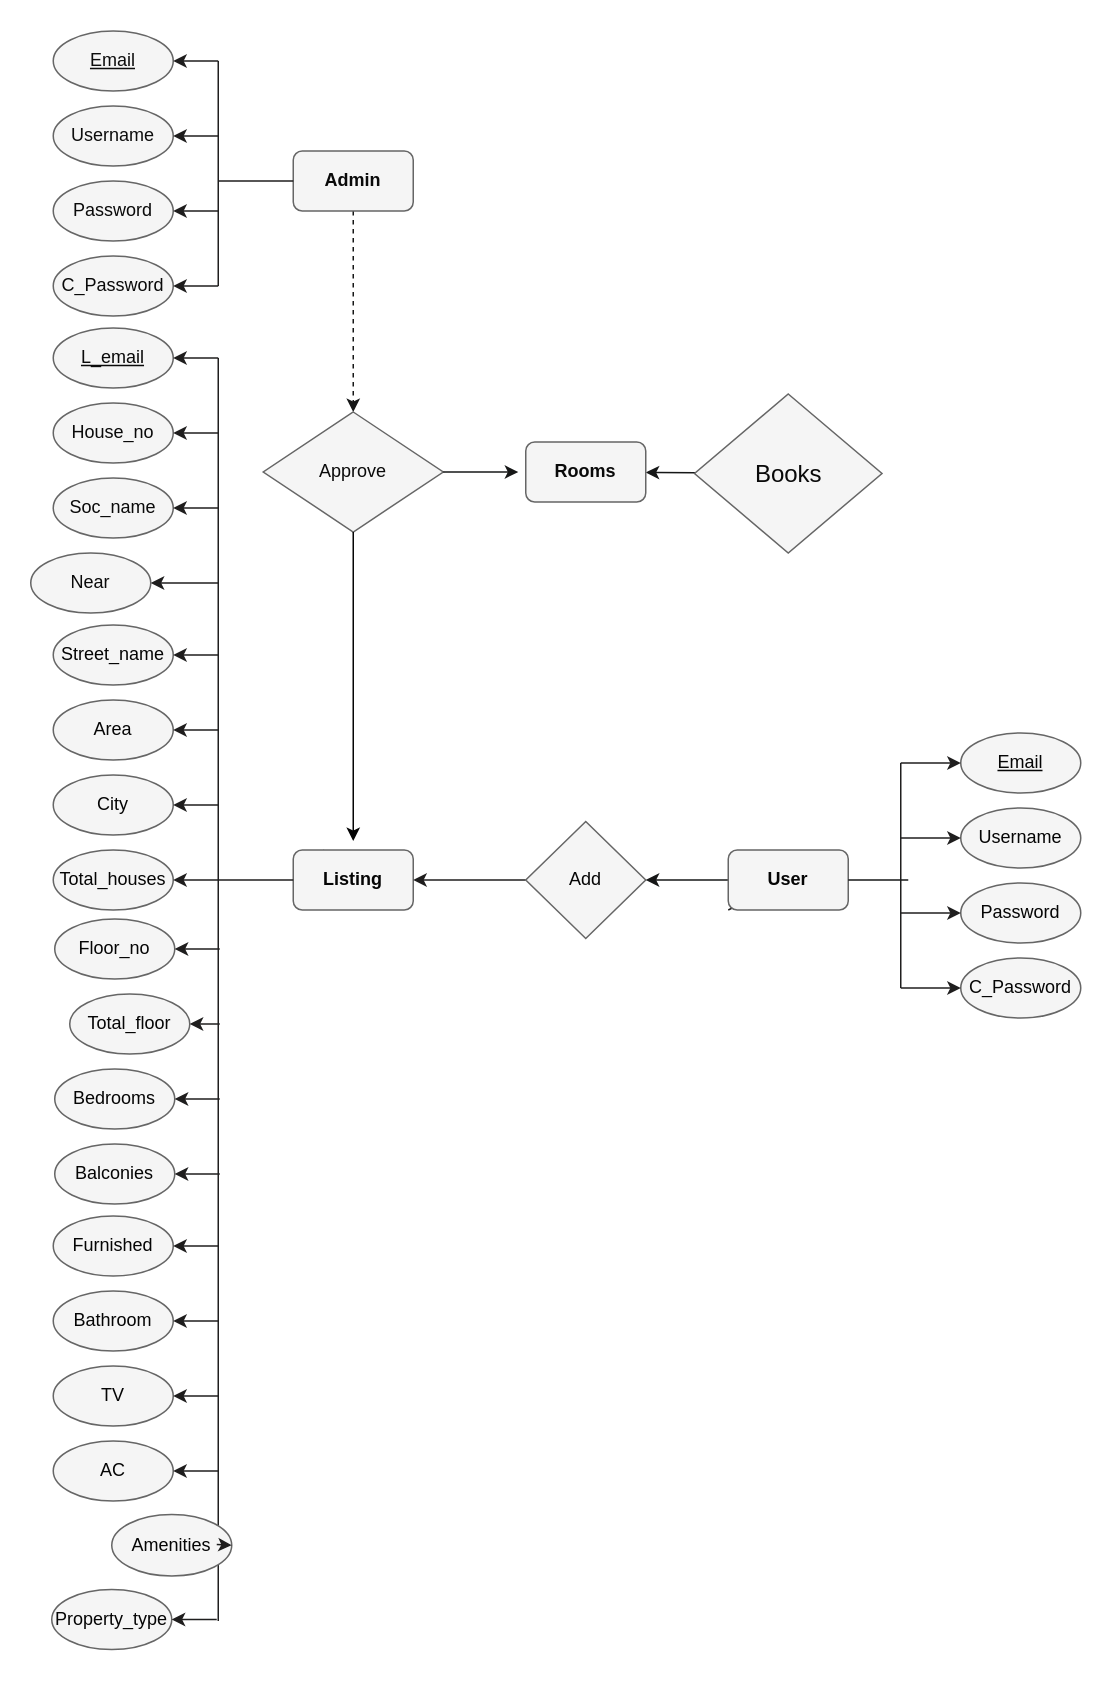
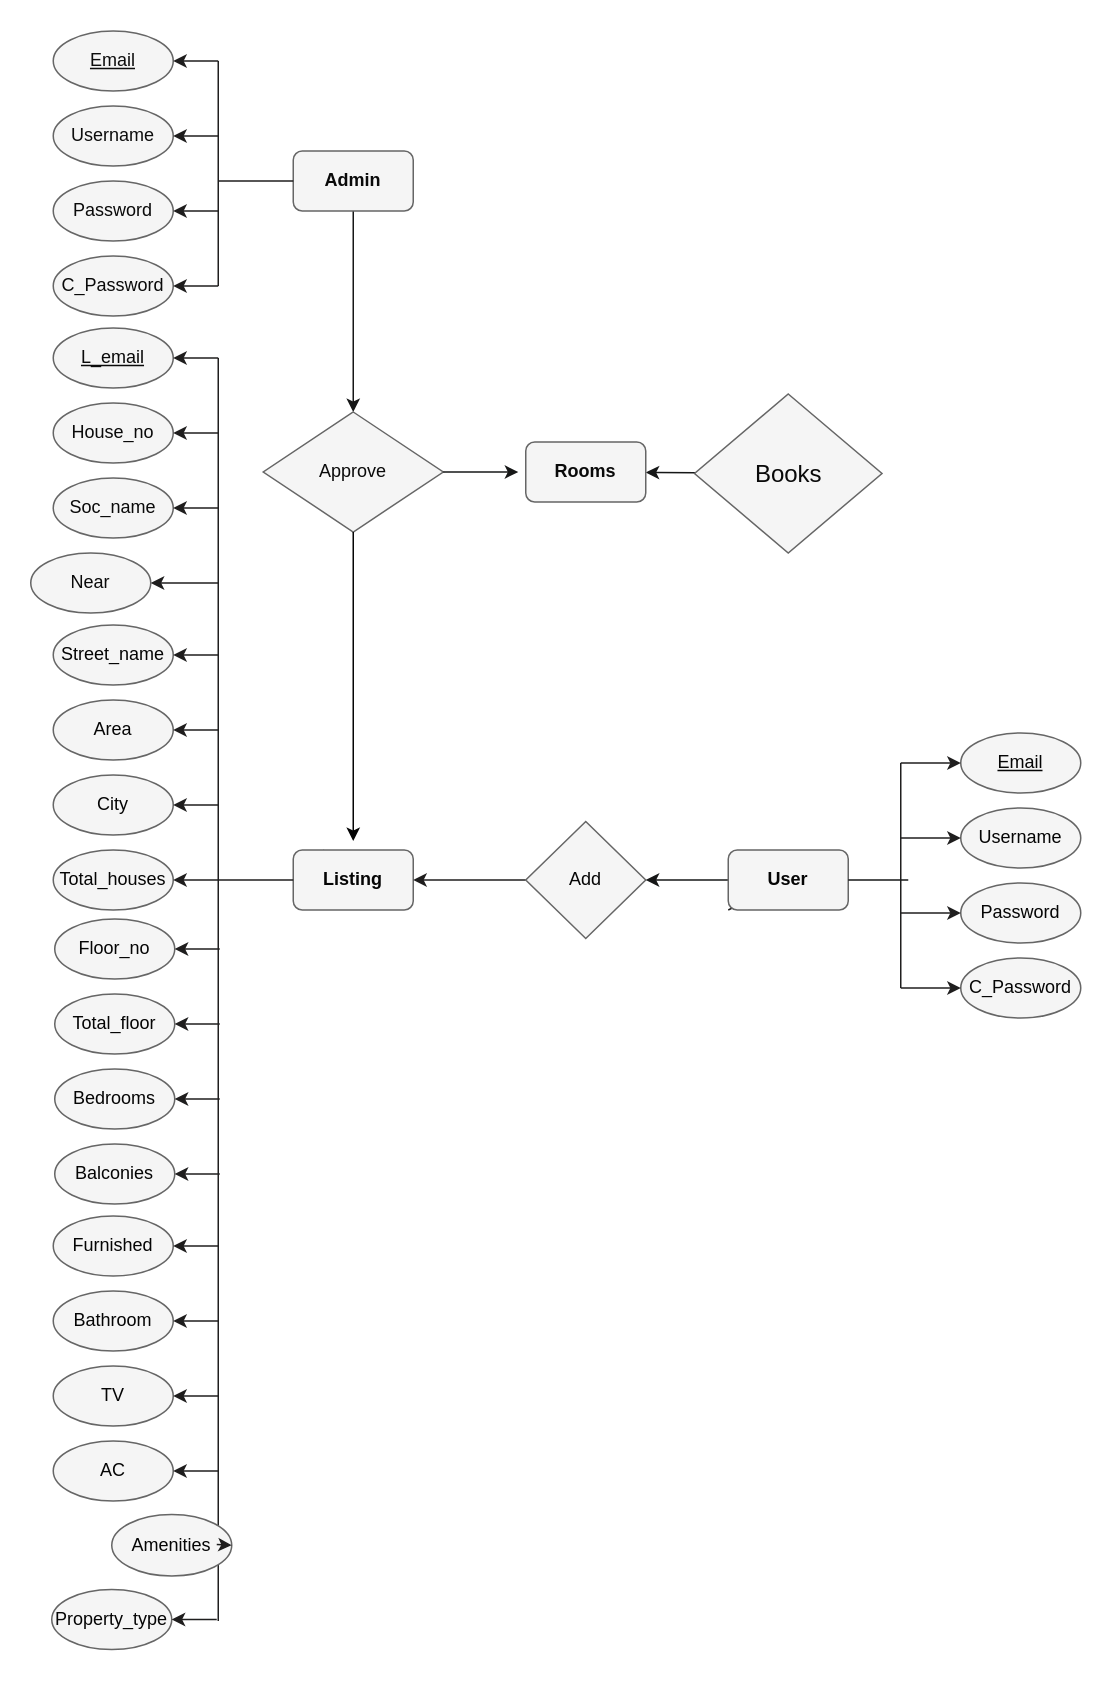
edge "Admin" -> "Approve": style dashed -> solid
node "Total_floor": moved (130, 1024) -> (115, 1024)
